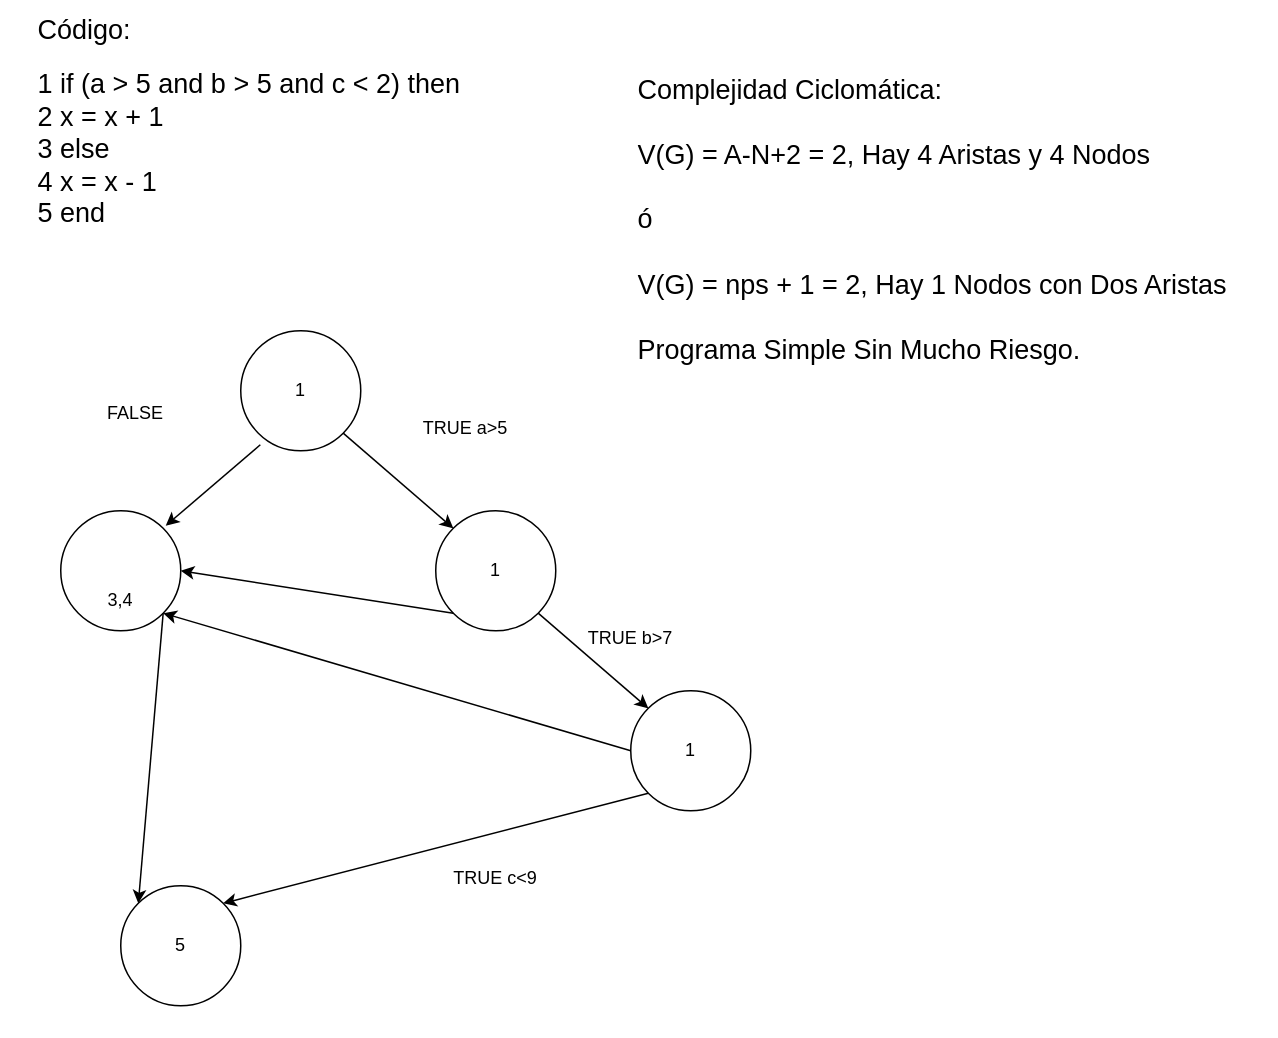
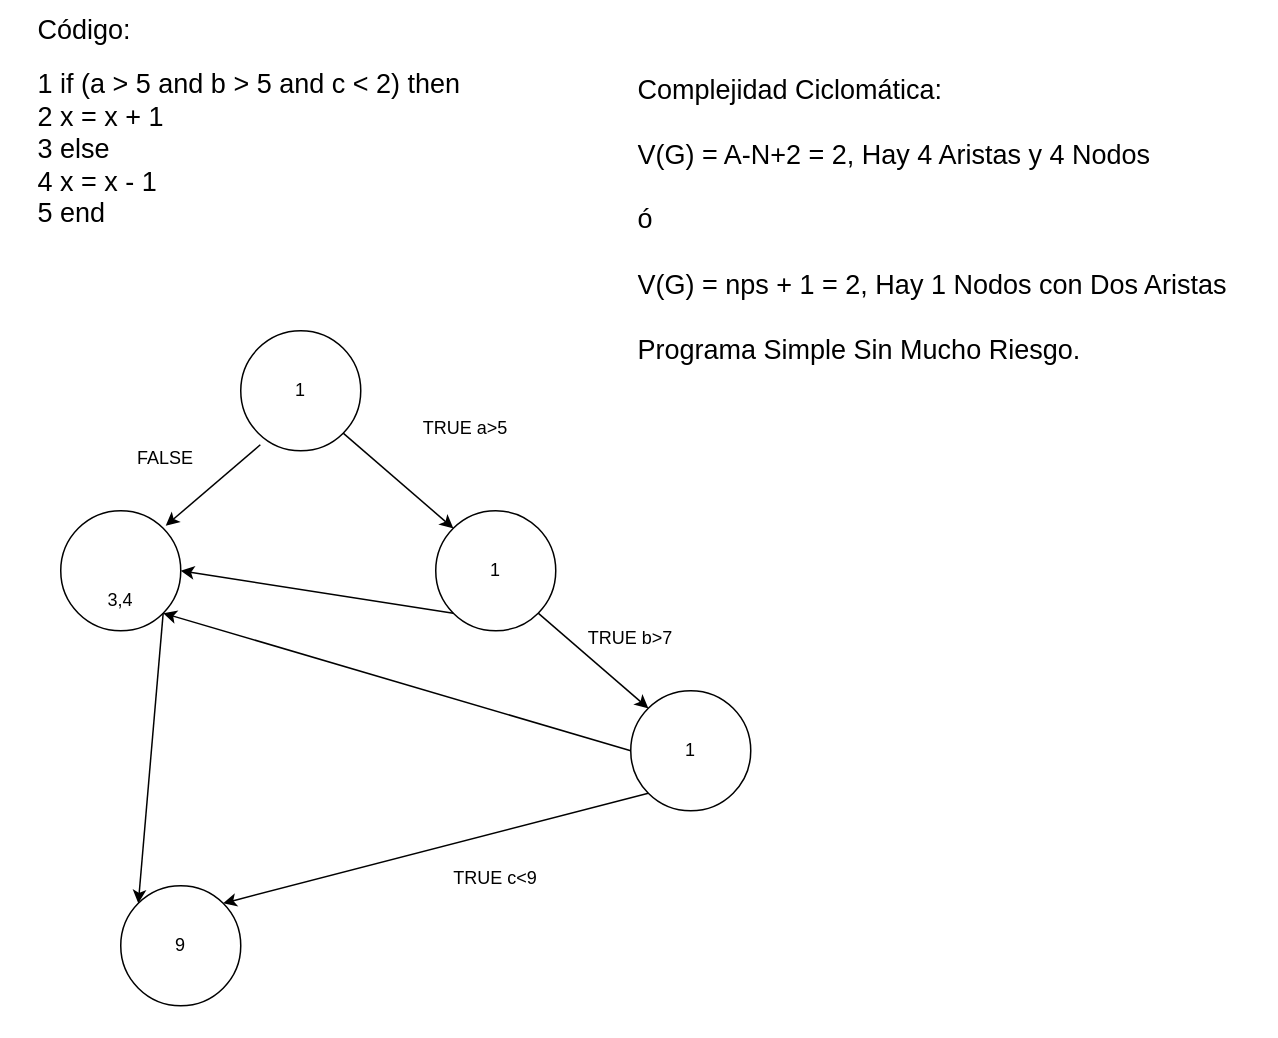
node "FALSE": moved (136, 413) -> (166, 458)
node "5": label "5" -> "9"
